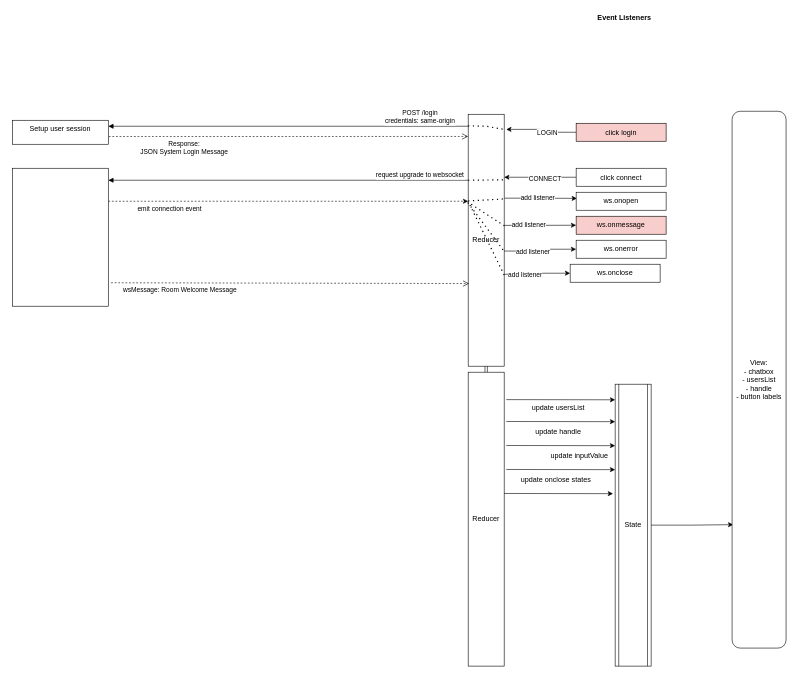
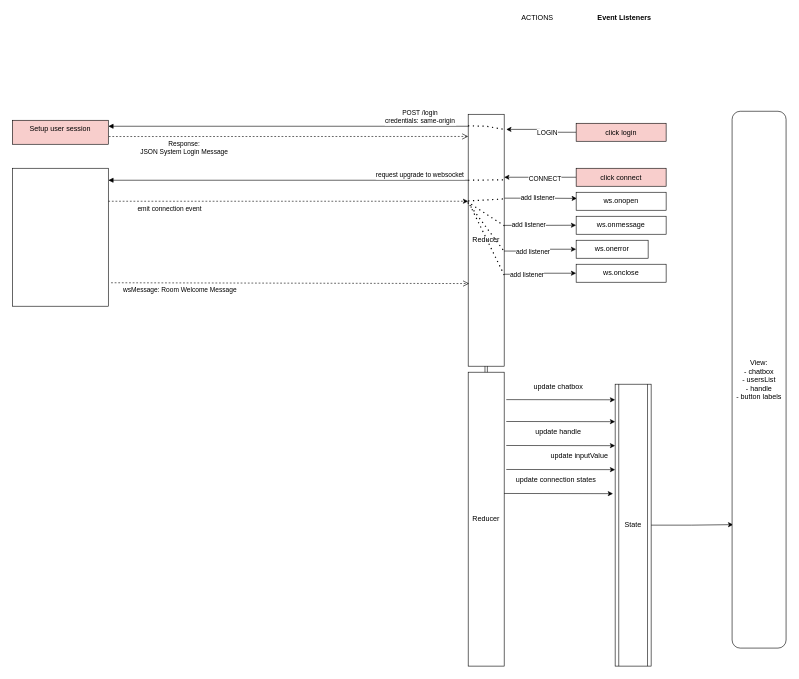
node "ACTIONS": added
node "Setup user session": fillcolor #ffffff -> #f8cecc
node "click connect": fillcolor #ffffff -> #f8cecc
node "ws.onmessage": fillcolor #f8cecc -> #ffffff
node "ws.onerror": size 90x18 -> 72x18
node "ws.onclose": moved (615, 273) -> (621, 273)
node "update chatbox": added
node "update usersList": removed
node "update onclose states": label "update onclose states" -> "update connection states"
